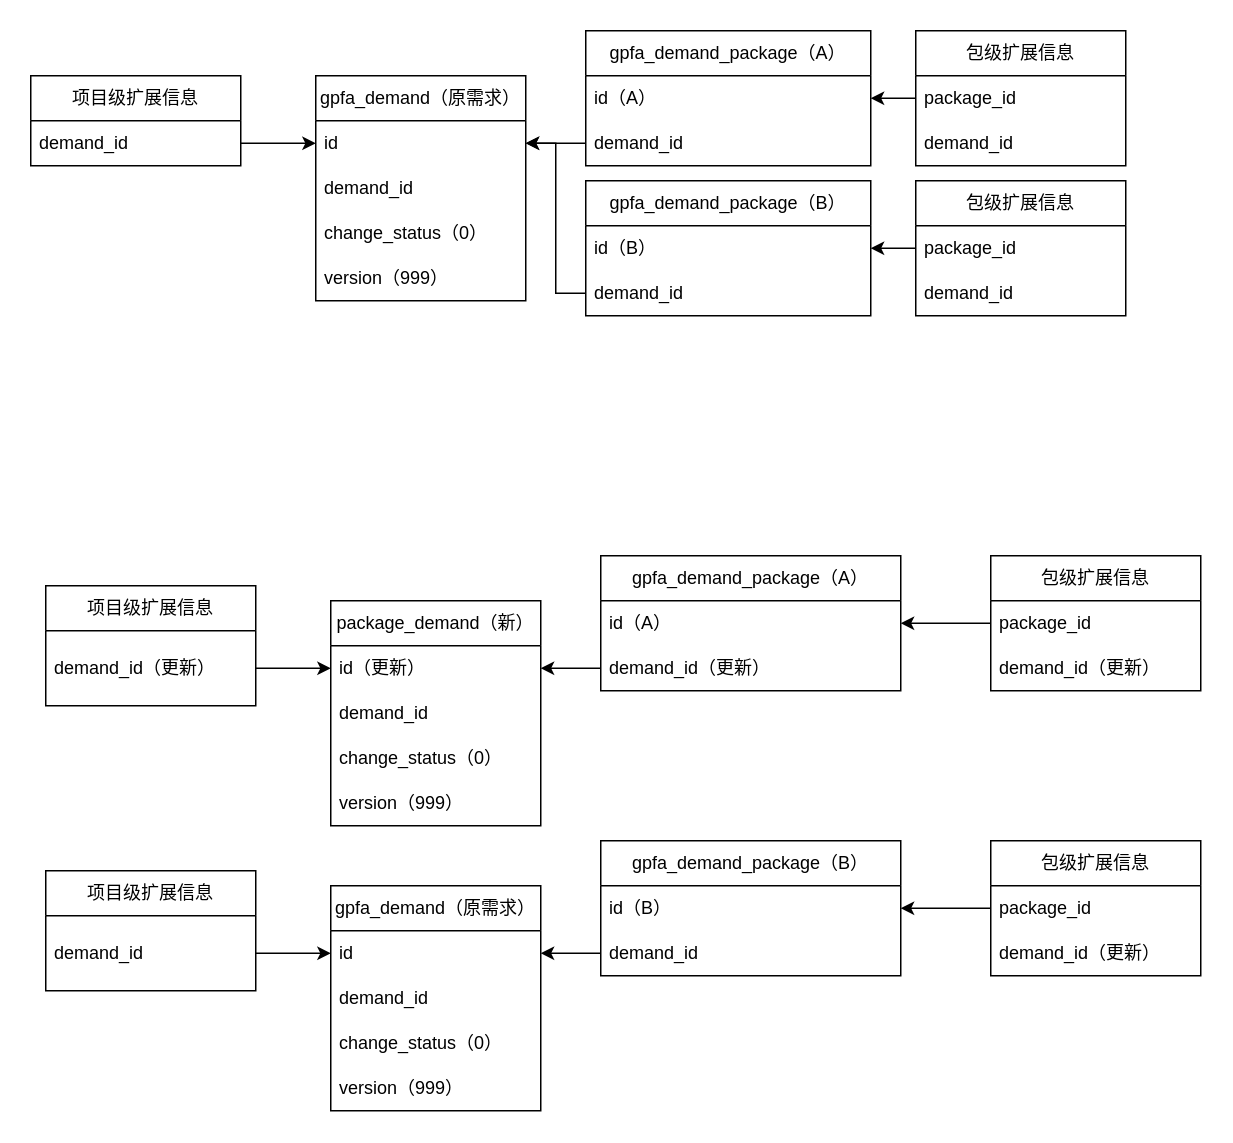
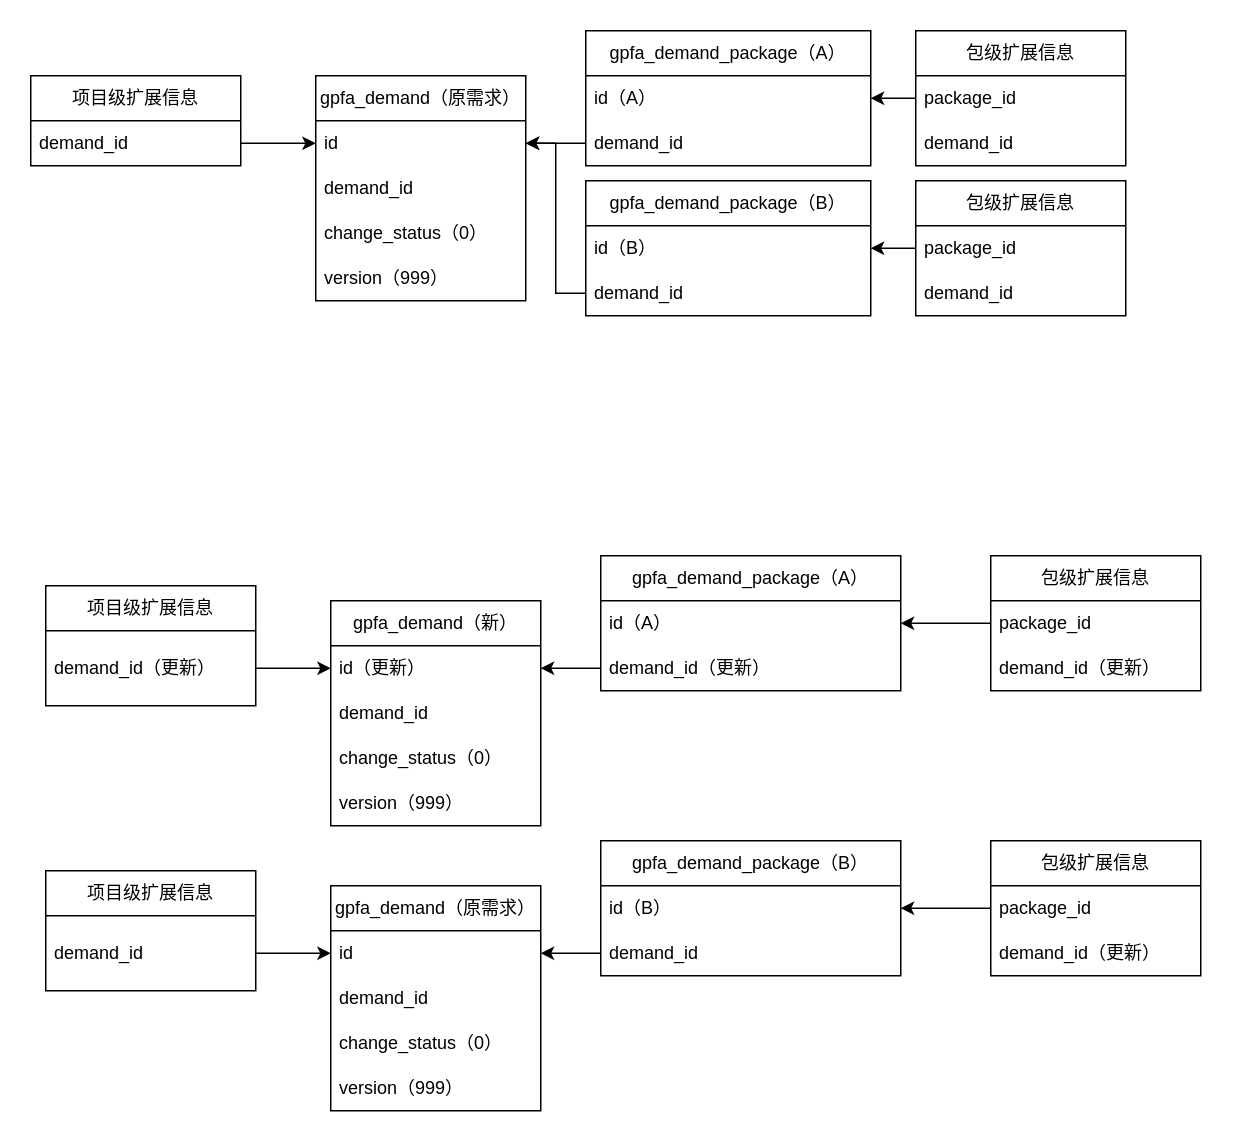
node "package_demand（新）": label "package_demand（新）" -> "gpfa_demand（新）"
